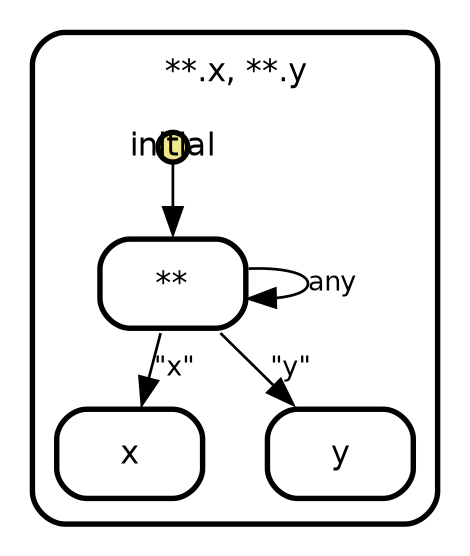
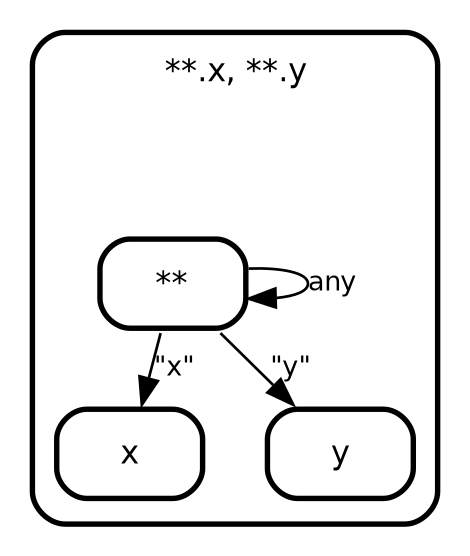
node "initial": removed
